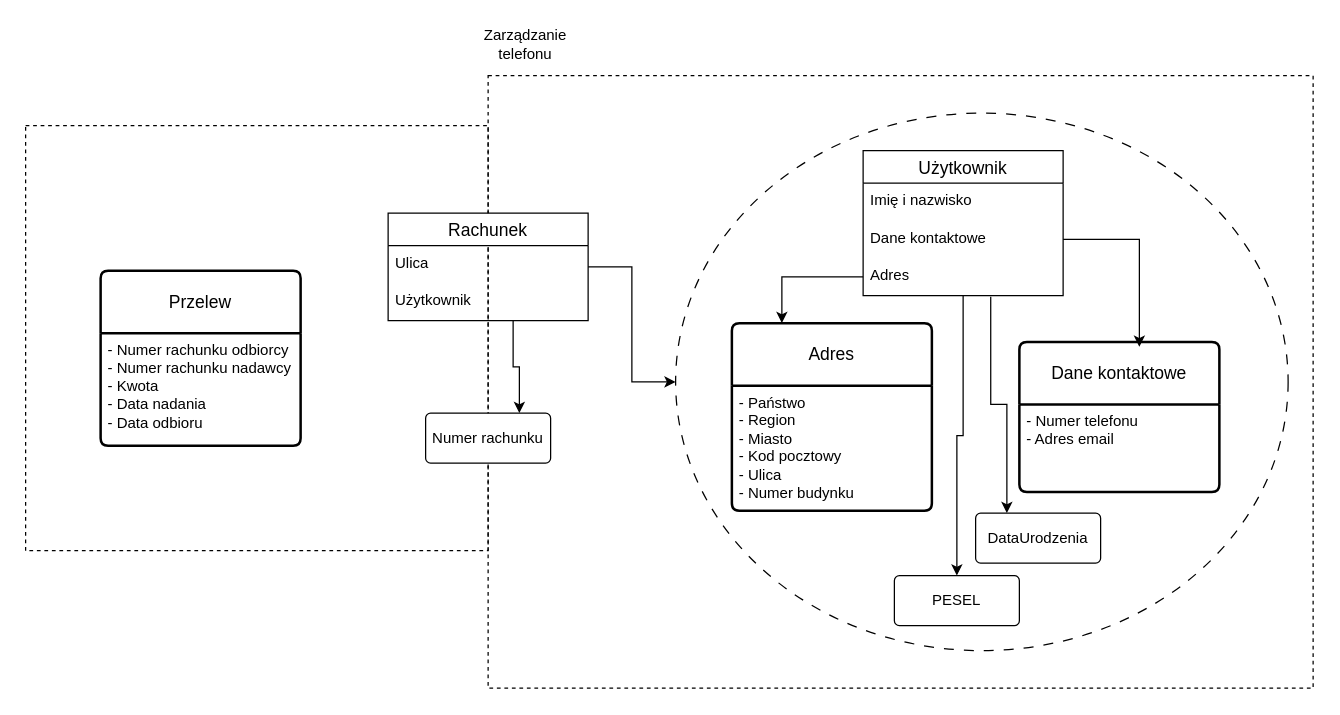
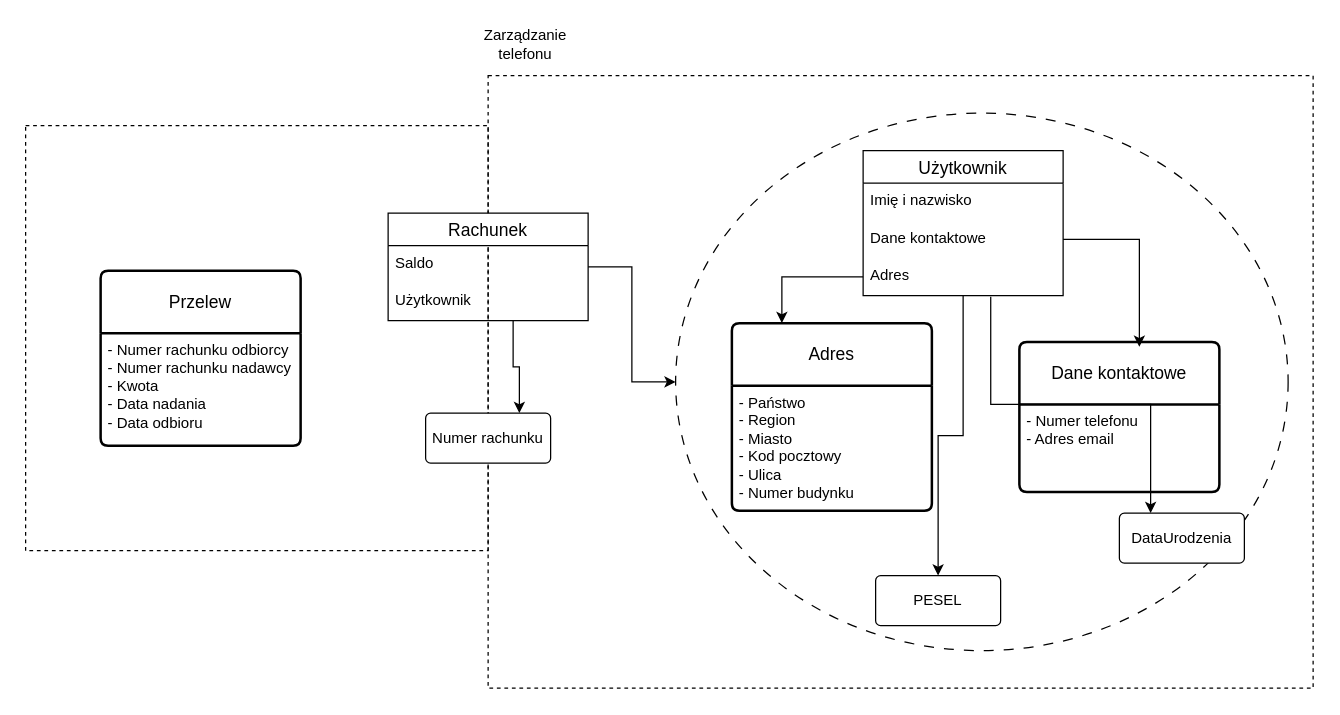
node "Ulica": label "Ulica" -> "Saldo"
node "DataUrodzenia": moved (1038, 538) -> (1182, 538)
node "PESEL": moved (957, 601) -> (938, 601)
